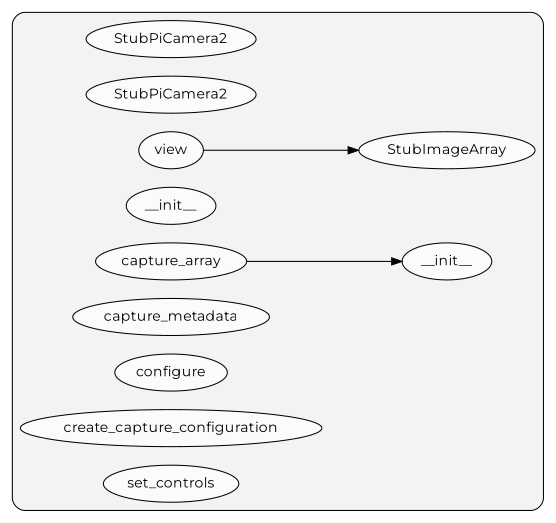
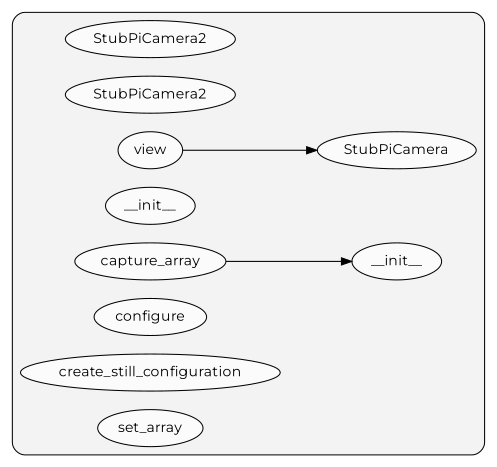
node "StubImageArray": label "StubImageArray" -> "StubPiCamera"
node "capture_metadata": removed
node "create_capture_configuration": label "create_capture_configuration" -> "create_still_configuration"
node "set_controls": label "set_controls" -> "set_array"
